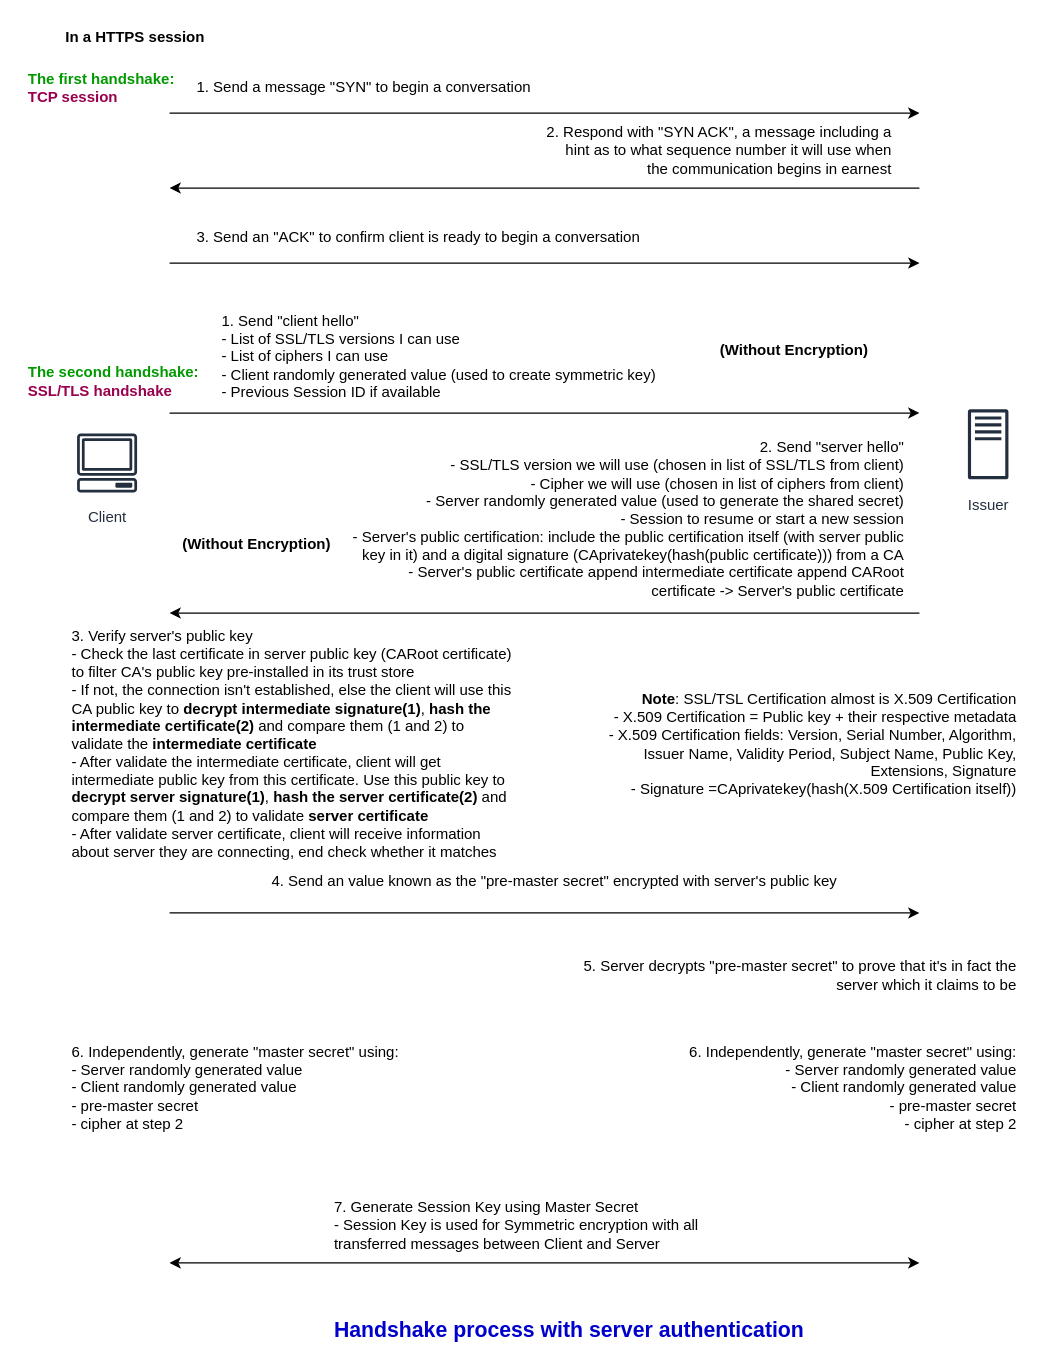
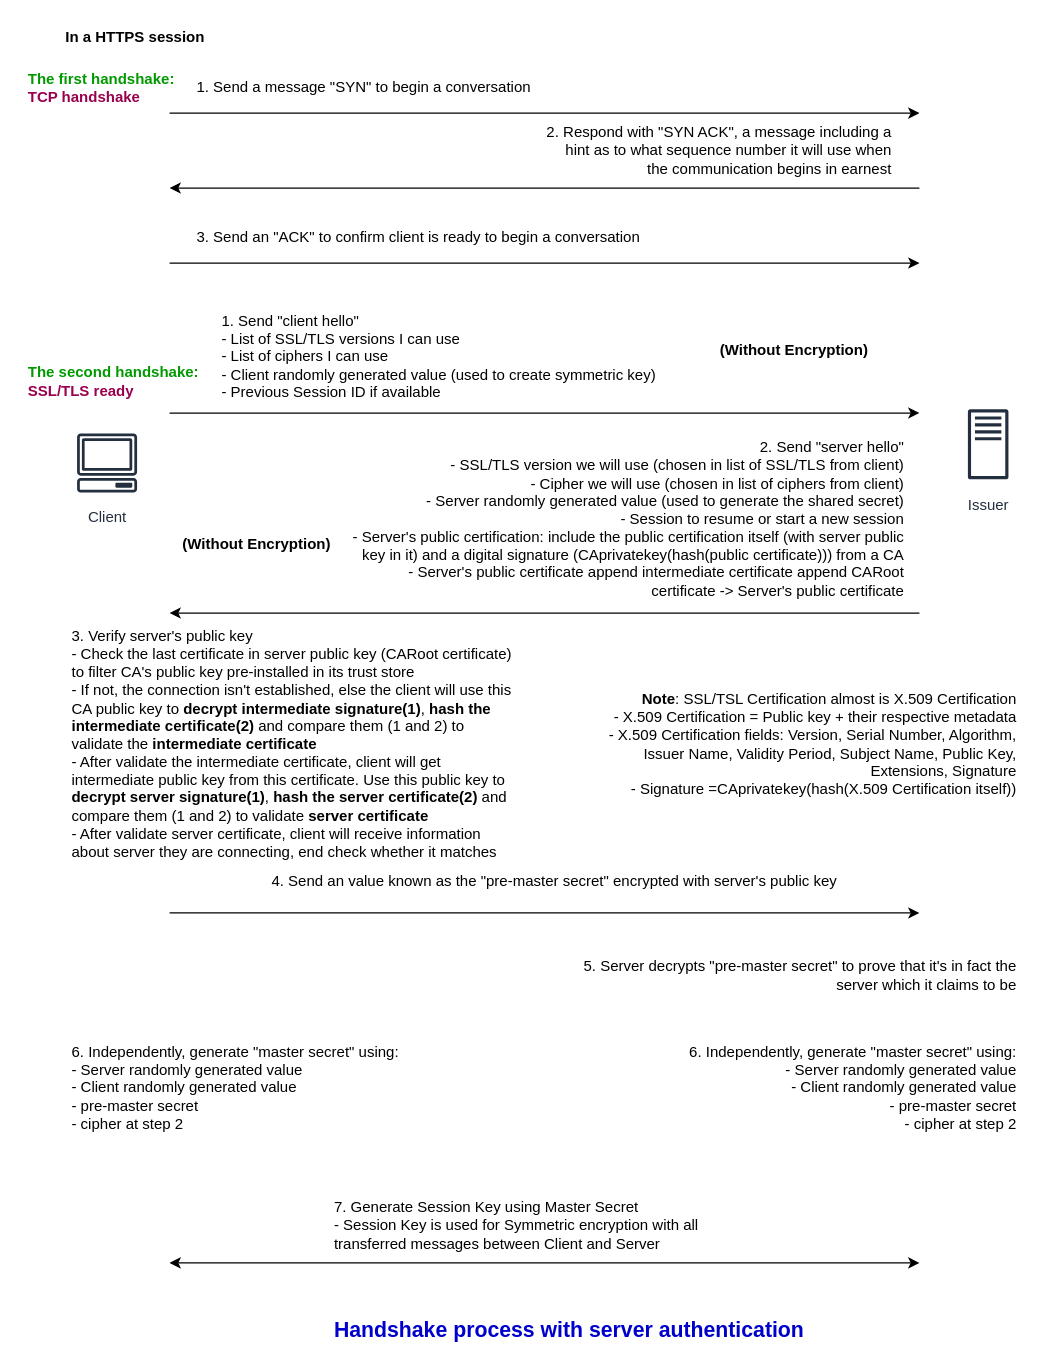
node "The first handshake: TCP session": label "The first handshake: TCP session" -> "The first handshake: TCP handshake"
node "The second handshake: SSL/TLS handshake": label "The second handshake: SSL/TLS handshake" -> "The second handshake: SSL/TLS ready"
